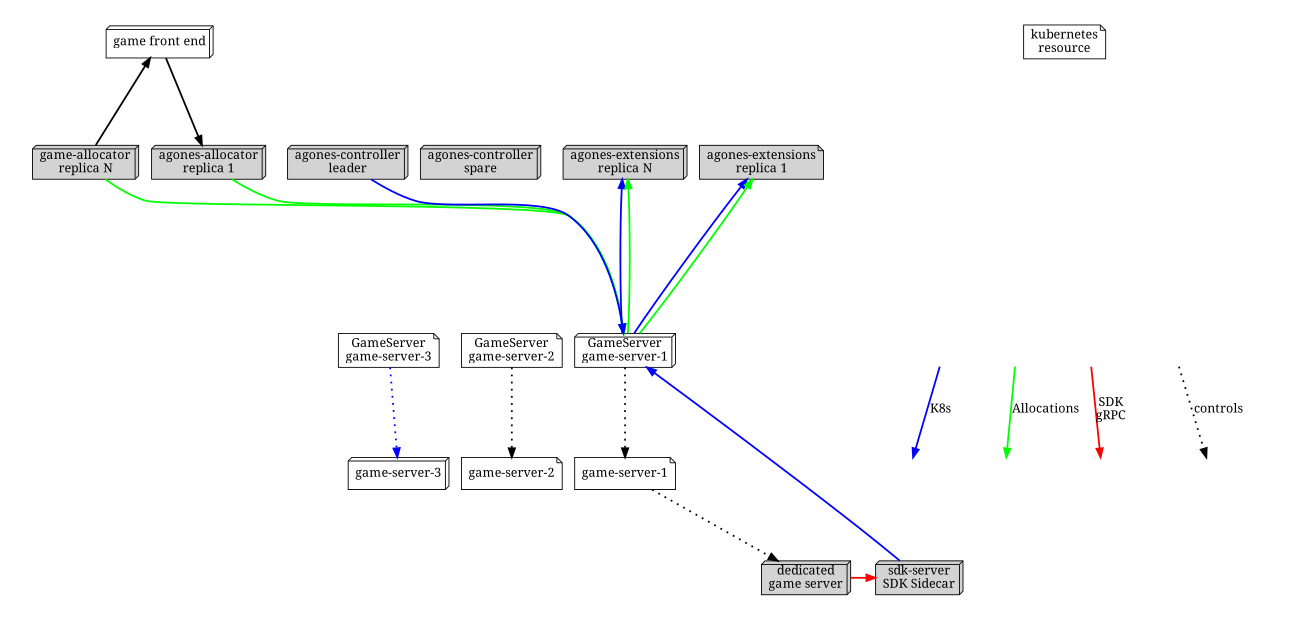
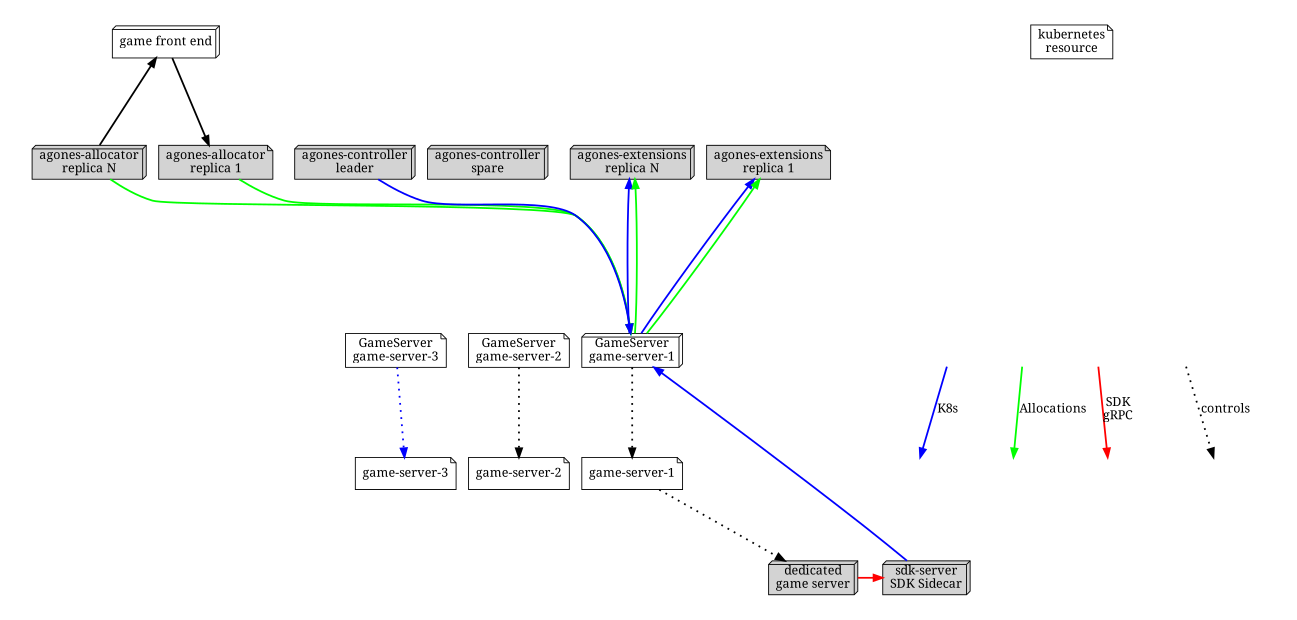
node "game-allocator replica N": label "game-allocator replica N" -> "agones-allocator replica N"
node "agones-allocator replica 1": shape box3d -> note
node "game-server-3": shape box3d -> note
